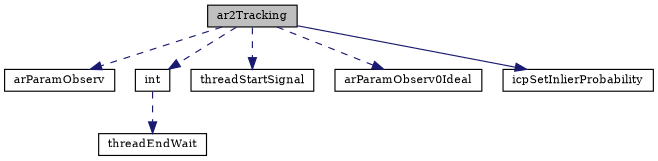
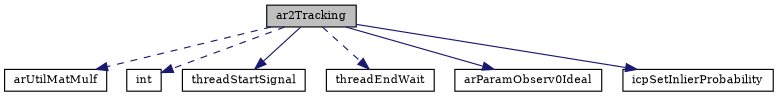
edge "ar2Tracking" -> "threadStartSignal": style dashed -> solid
edge "ar2Tracking" -> "arParamObserv0Ideal": style dashed -> solid
node "arParamObserv": label "arParamObserv" -> "arUtilMatMulf"
edge "int" -> "threadEndWait": now "ar2Tracking" -> "threadEndWait"
